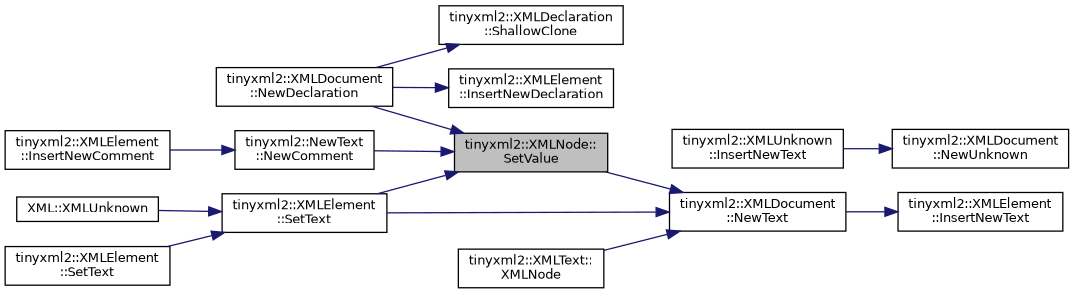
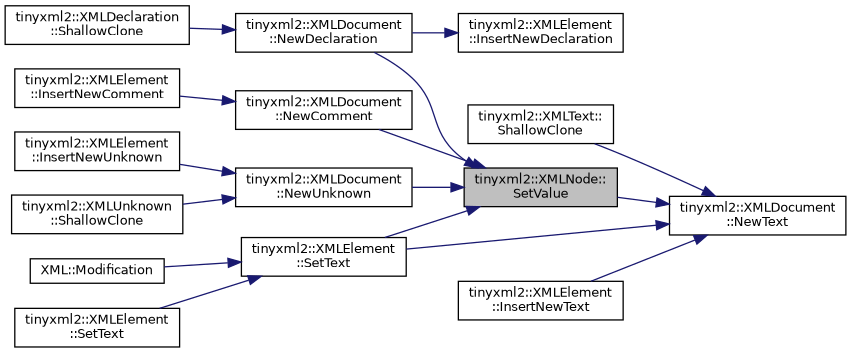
edge "tinyxml2::XMLDocument ::NewDeclaration" -> "tinyxml2::XMLDeclaration ::ShallowClone": reversed
node "tinyxml2::XMLUnknown ::InsertNewText": label "tinyxml2::XMLUnknown ::InsertNewText" -> "tinyxml2::XMLUnknown ::ShallowClone"
node "tinyxml2::NewText ::NewComment": label "tinyxml2::NewText ::NewComment" -> "tinyxml2::XMLDocument ::NewComment"
node "tinyxml2::XMLElement ::InsertNewUnknown": added
edge "tinyxml2::XMLDocument ::NewUnknown" -> "tinyxml2::XMLNode:: SetValue": added
node "XML::XMLUnknown": label "XML::XMLUnknown" -> "XML::Modification"
edge "tinyxml2::XMLDocument ::NewText" -> "tinyxml2::XMLElement ::InsertNewText": reversed
node "tinyxml2::XMLText:: XMLNode": label "tinyxml2::XMLText:: XMLNode" -> "tinyxml2::XMLText:: ShallowClone"
